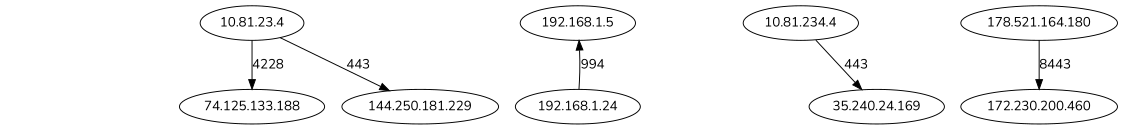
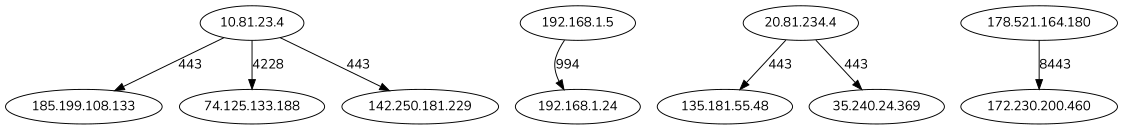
node "10.81.234.4": label "10.81.234.4" -> "20.81.234.4"
edge "192.168.1.24" -> "192.168.1.5": reversed
node "185.199.108.133": added
node "144.250.181.229": label "144.250.181.229" -> "142.250.181.229"
node "135.181.55.48": added
node "35.240.24.169": label "35.240.24.169" -> "35.240.24.369"
